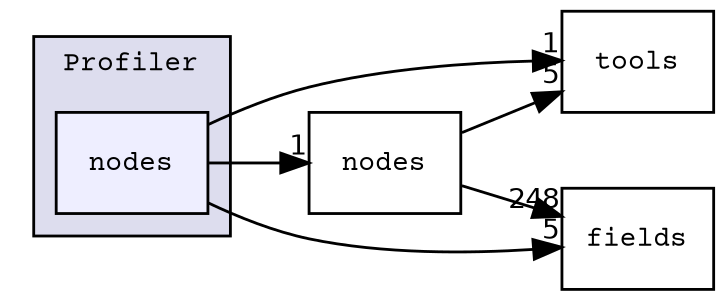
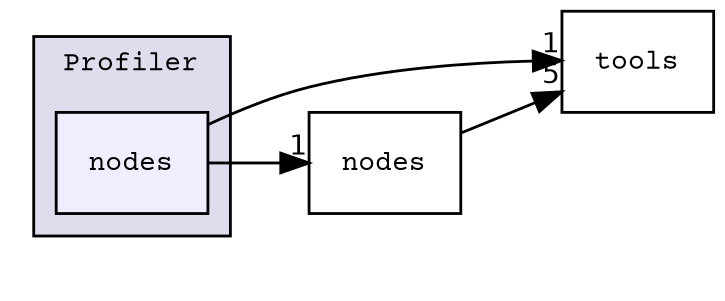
node "fields": removed
